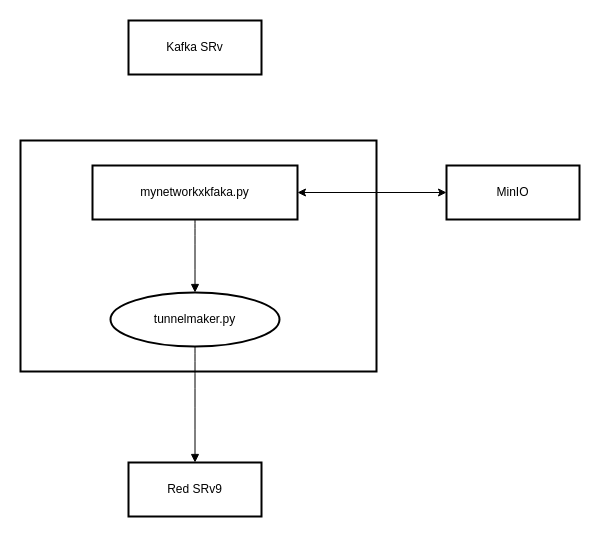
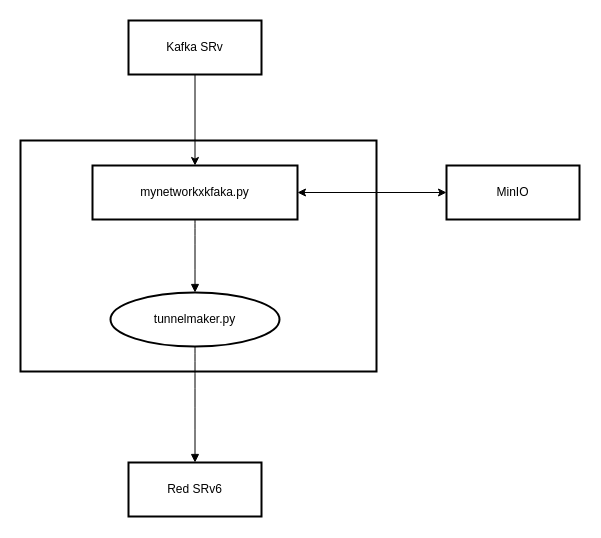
edge "Kafka SRv" -> "mynetworkxkfaka.py": added
node "Red SRv9": label "Red SRv9" -> "Red SRv6"
